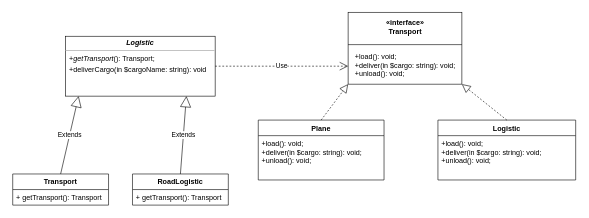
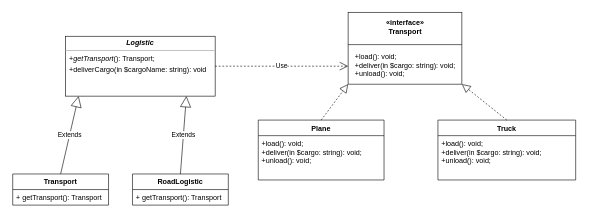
node "Logistic": label "Logistic" -> "Truck"
